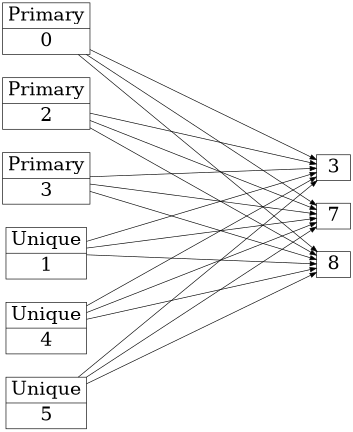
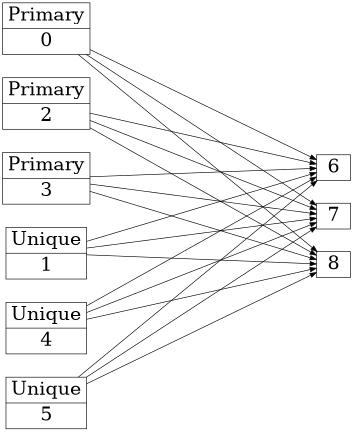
node "3": label "3" -> "6"
